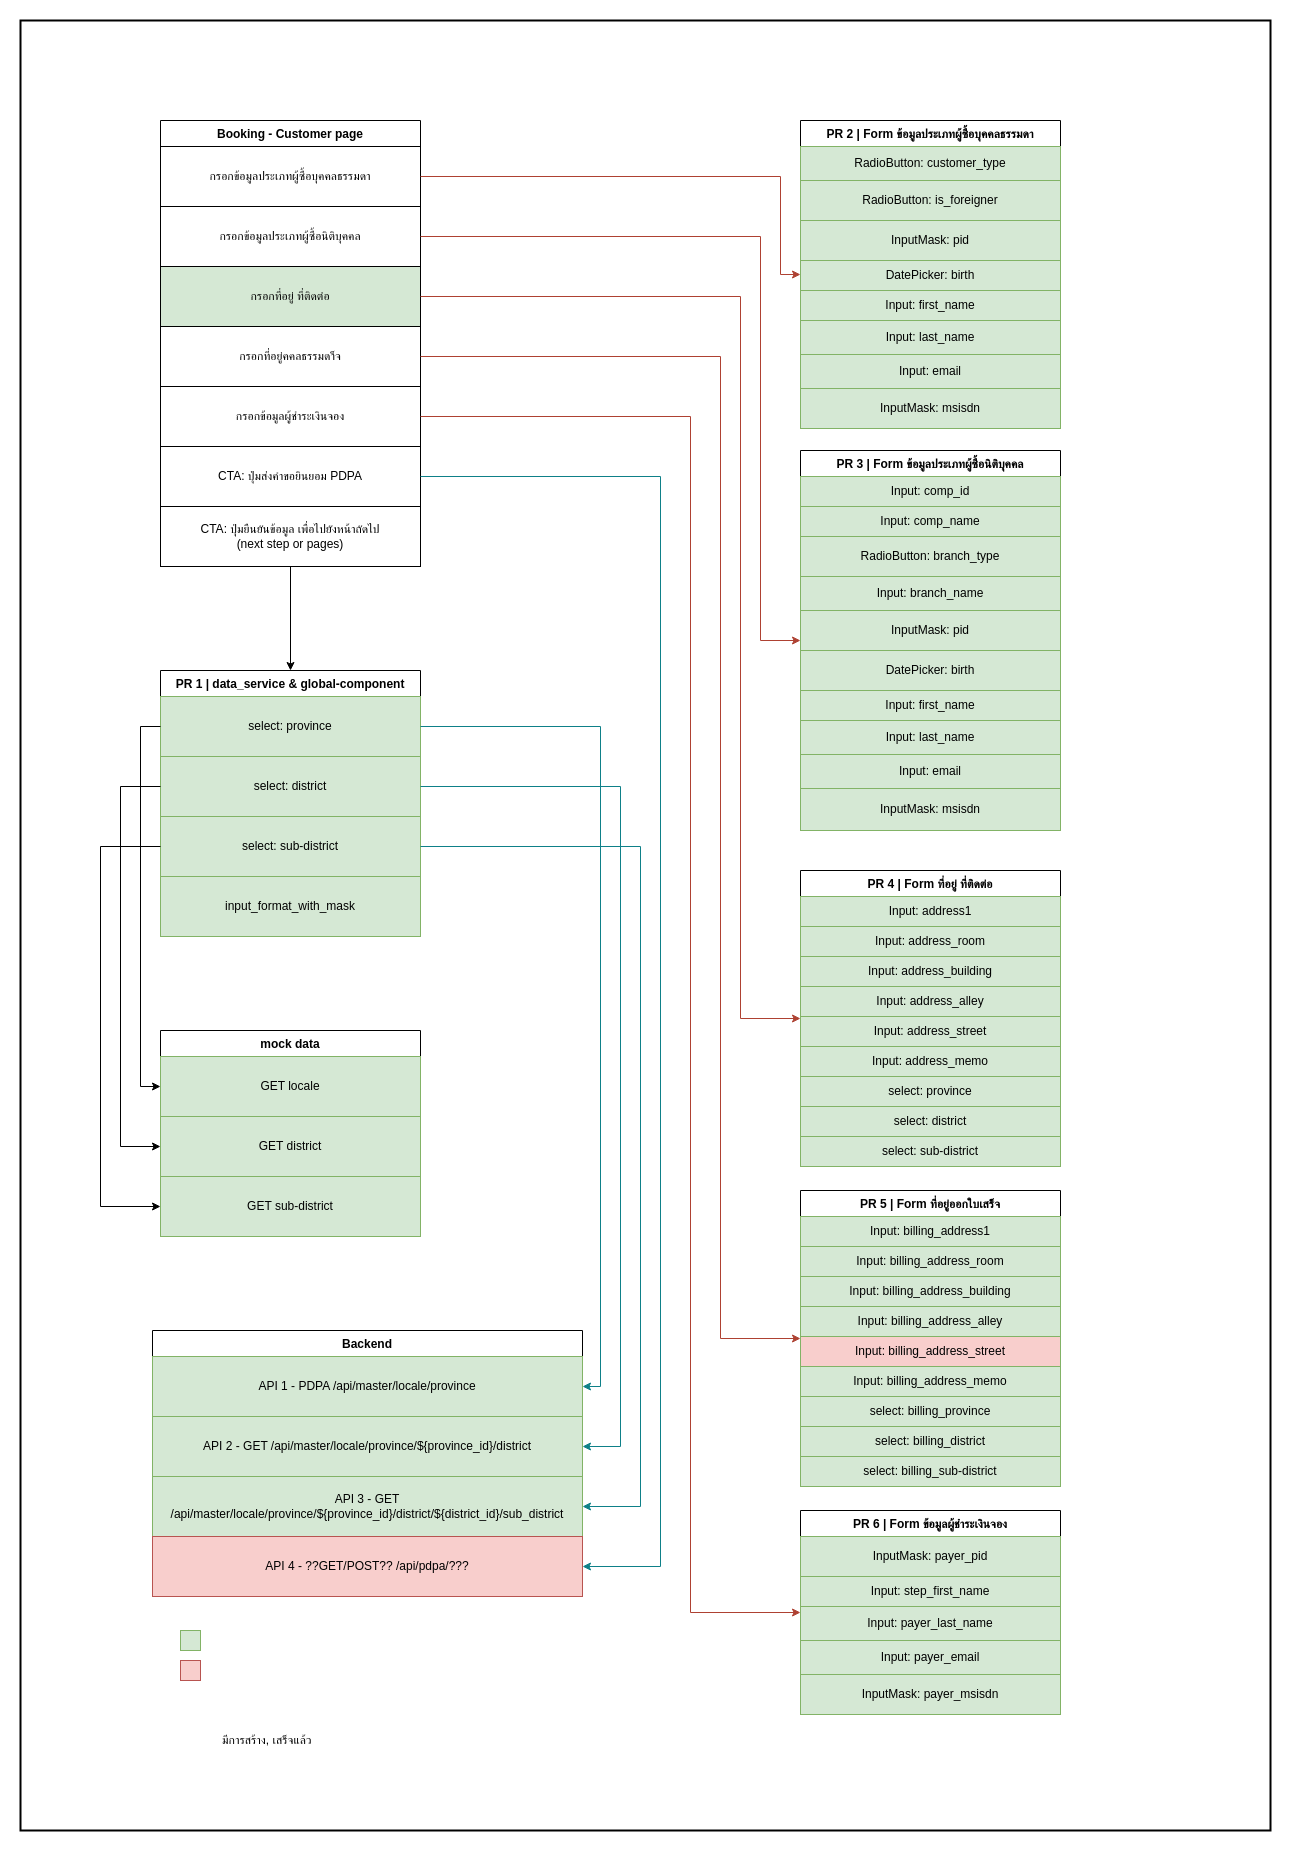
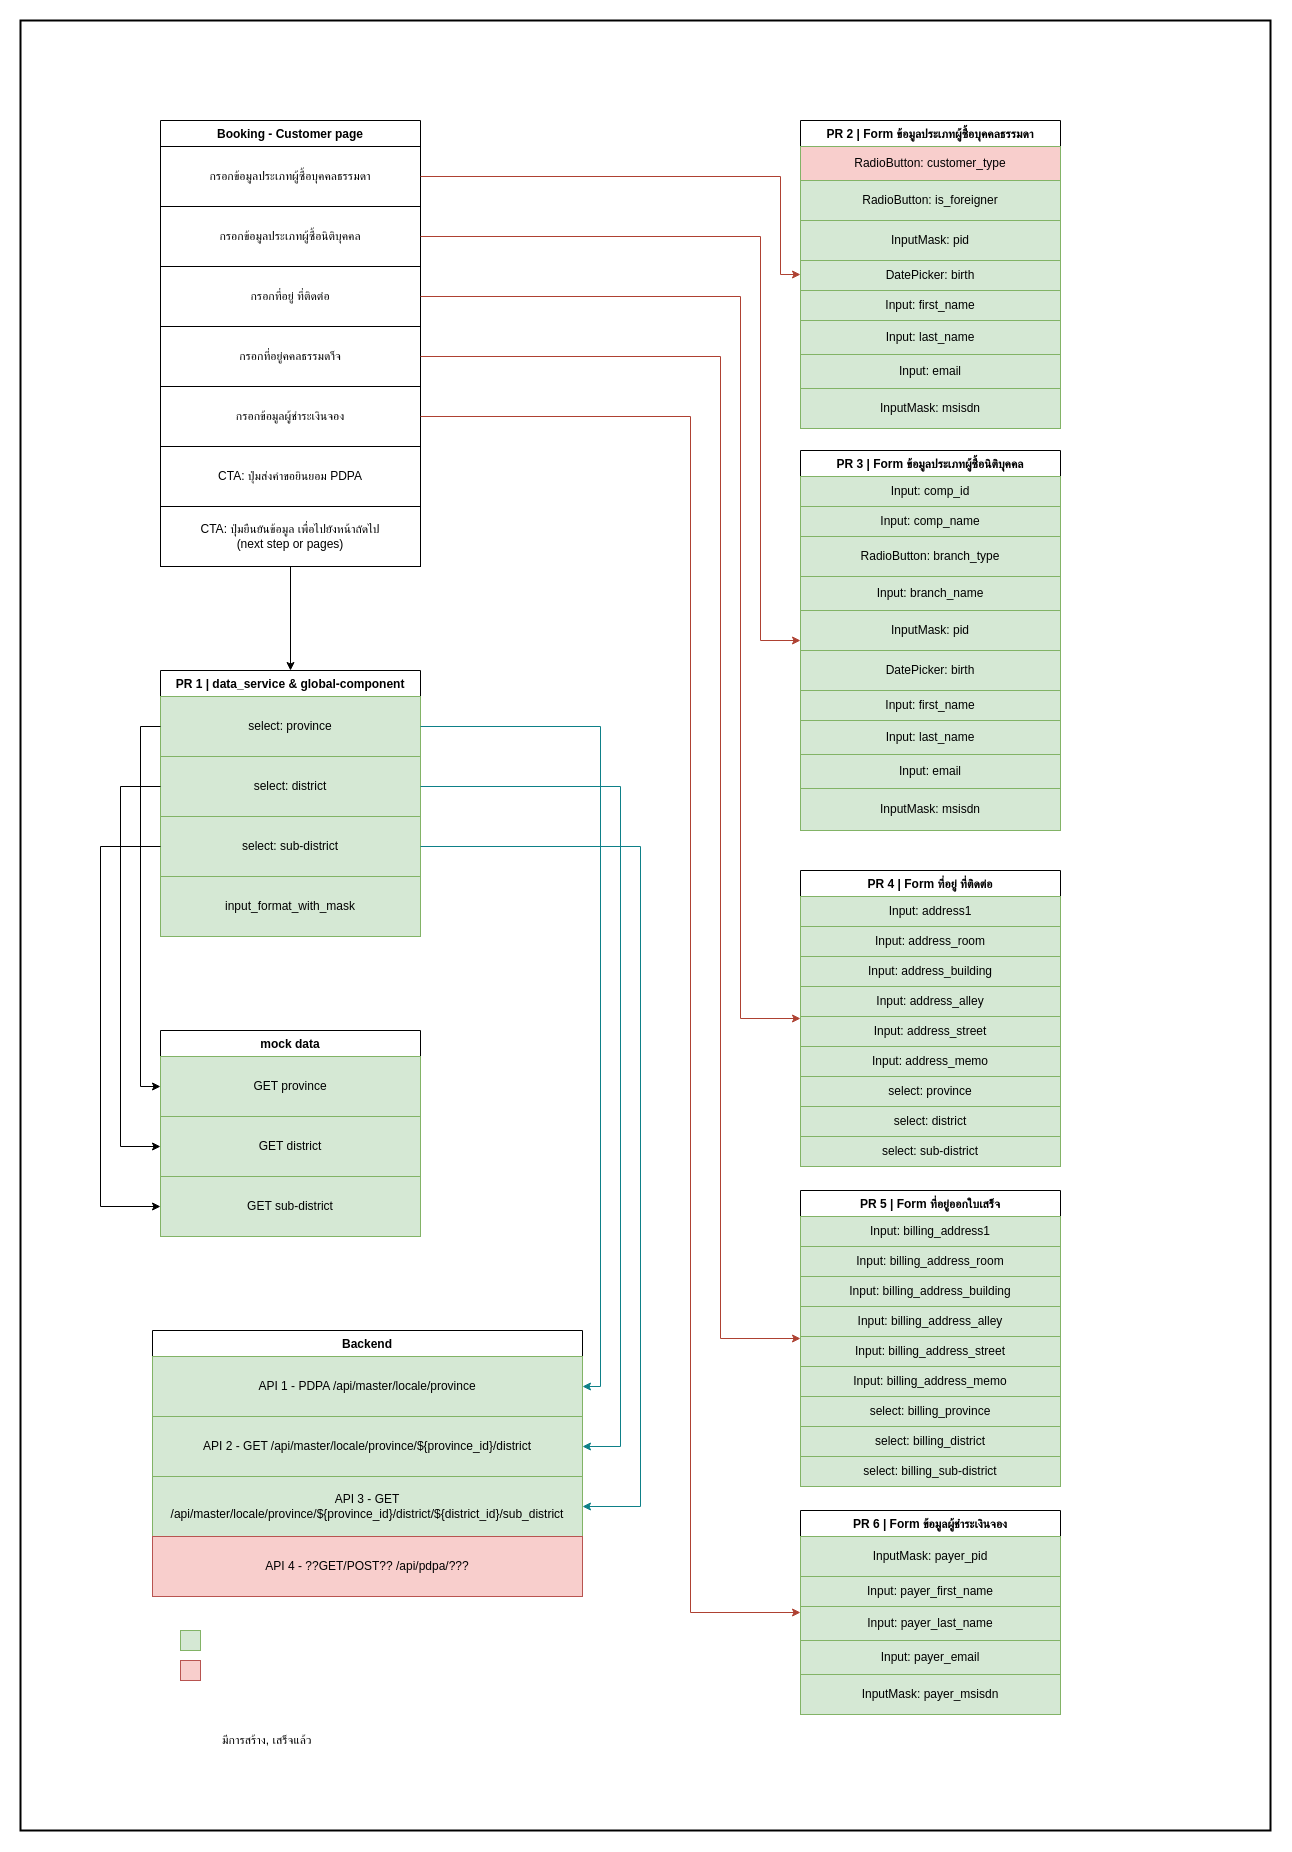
node "RadioButton: customer_type": fillcolor #d5e8d4 -> #f8cecc
node "กรอกที่อยู่ ที่ติดต่อ": fillcolor #d5e8d4 -> #ffffff
edge "CTA: ปุ่มส่งคำขอยินยอม PDPA" -> "API 4 - ??GET/POST?? /api/pdpa/???": removed
node "GET locale": label "GET locale" -> "GET province"
node "Input: billing_address_street": fillcolor #f8cecc -> #d5e8d4
node "Input: step_first_name": label "Input: step_first_name" -> "Input: payer_first_name"
